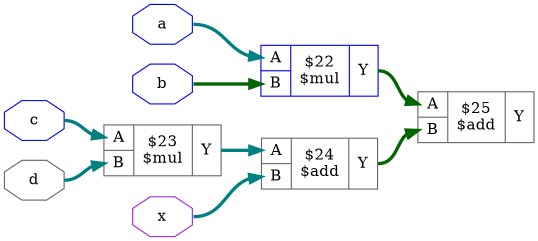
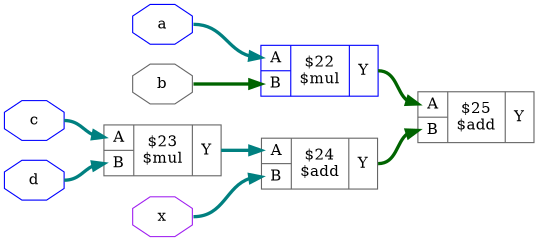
node "b": color blue -> gray40
node "d": color gray40 -> blue
